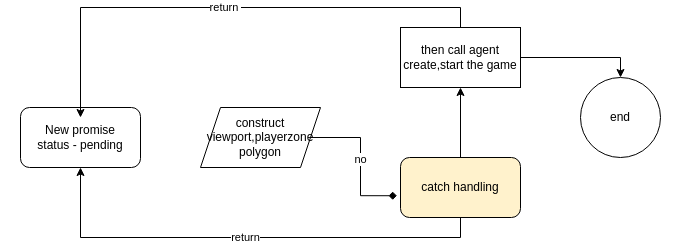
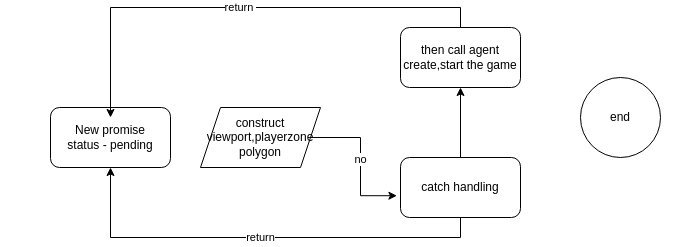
node "then call agent create,start the game": shape rectangle -> rounded rectangle
edge "then call agent create,start the game" -> "end": removed
node "New promise status - pending": moved (81, 138) -> (111, 138)
node "catch handling": fillcolor #fff2cc -> #ffffff
edge "construct viewport,playerzone polygon" -> "catch handling": arrowhead diamond -> classic
